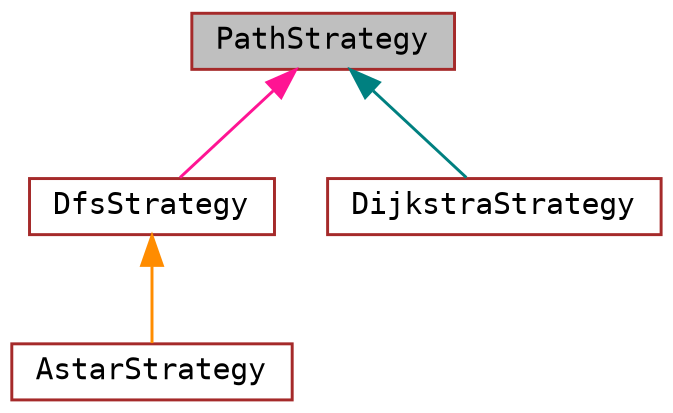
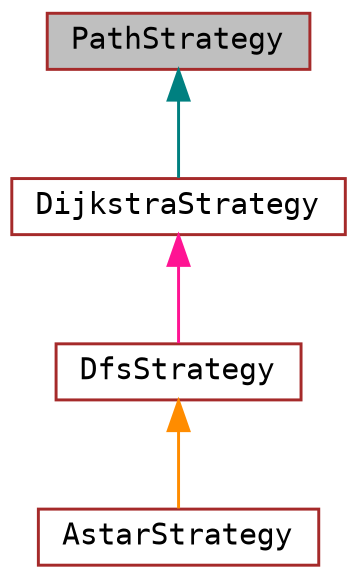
edge "DfsStrategy" -> "PathStrategy": now "DfsStrategy" -> "DijkstraStrategy"
